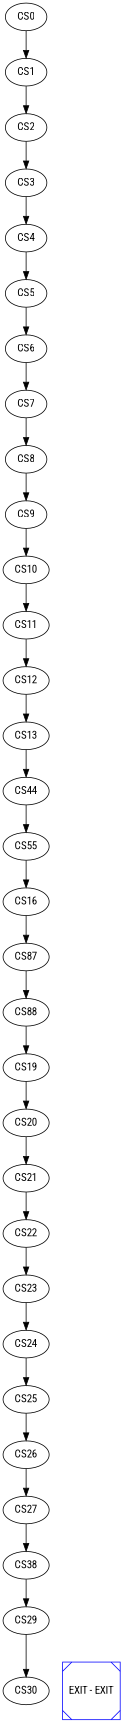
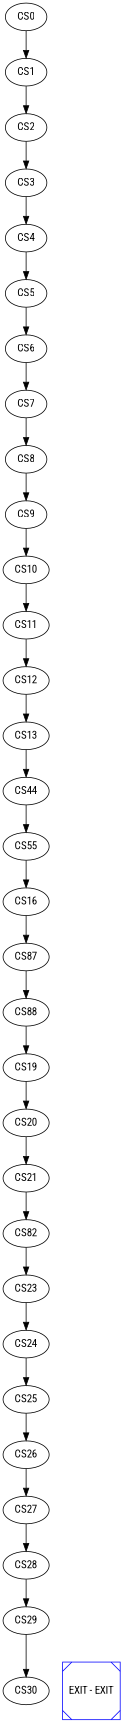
node "CS22": label "CS22" -> "CS82"
node "CS38": label "CS38" -> "CS28"
